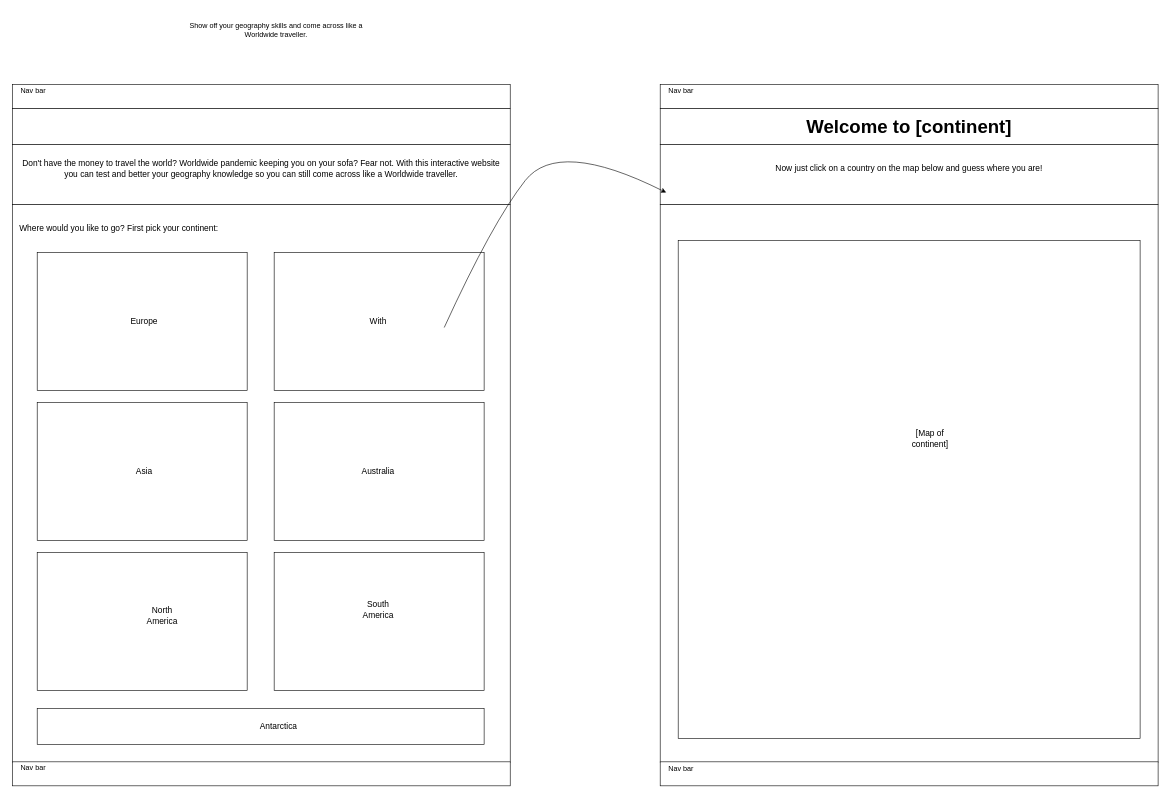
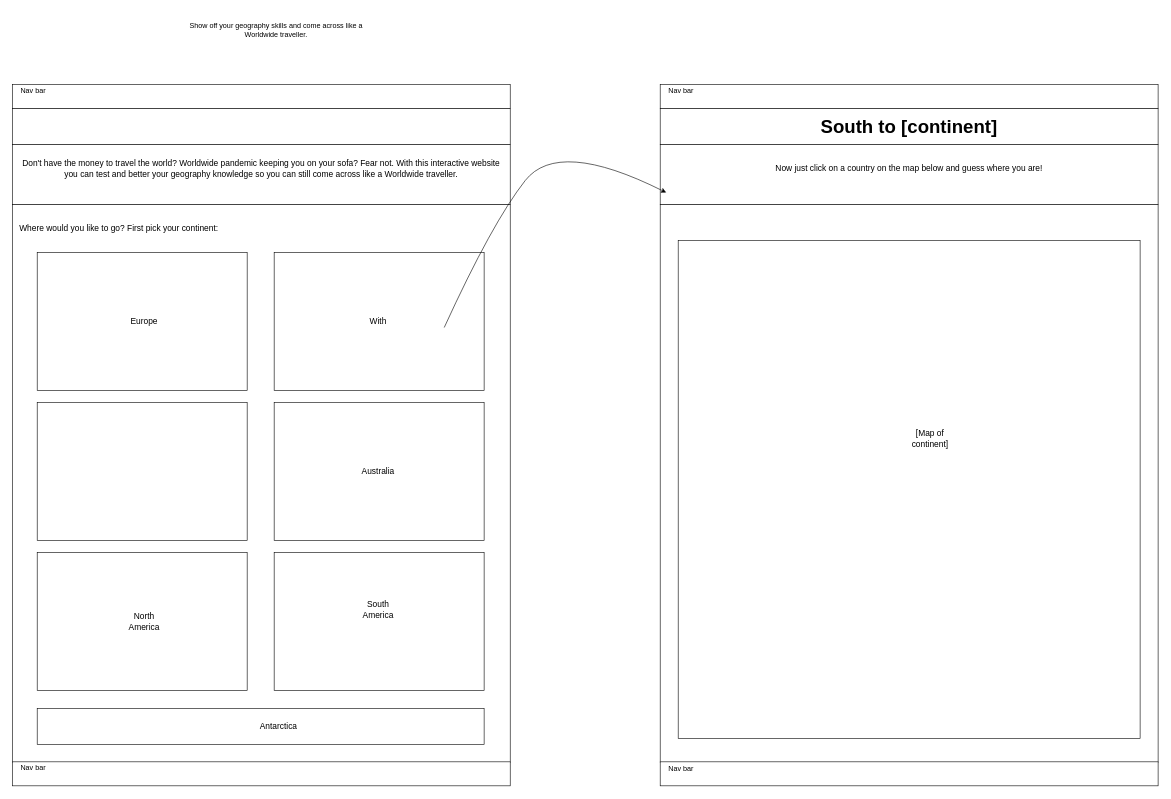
node "Welcome to [continent]": label "Welcome to [continent]" -> "South to [continent]"
node "Asia": removed
node "North America": moved (162, 615) -> (144, 621)
